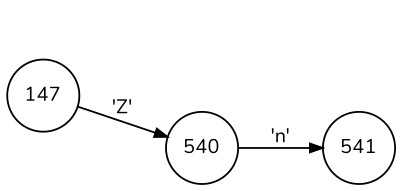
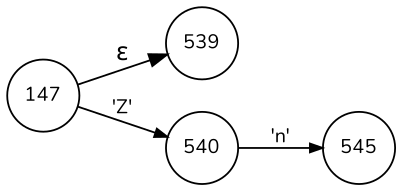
node "539": added
node "541": label "541" -> "545"
